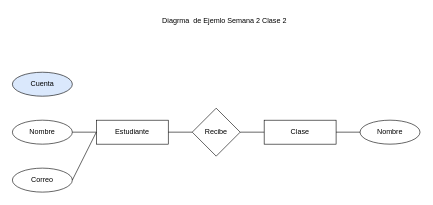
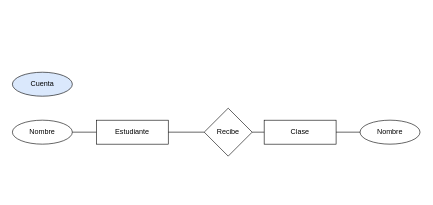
node "Diagrma de Ejemlo Semana 2 Clase 2": removed
node "Recibe": moved (216, 132) -> (228, 132)
edge "Estudiante" -- "Correo": removed
node "Correo": removed
